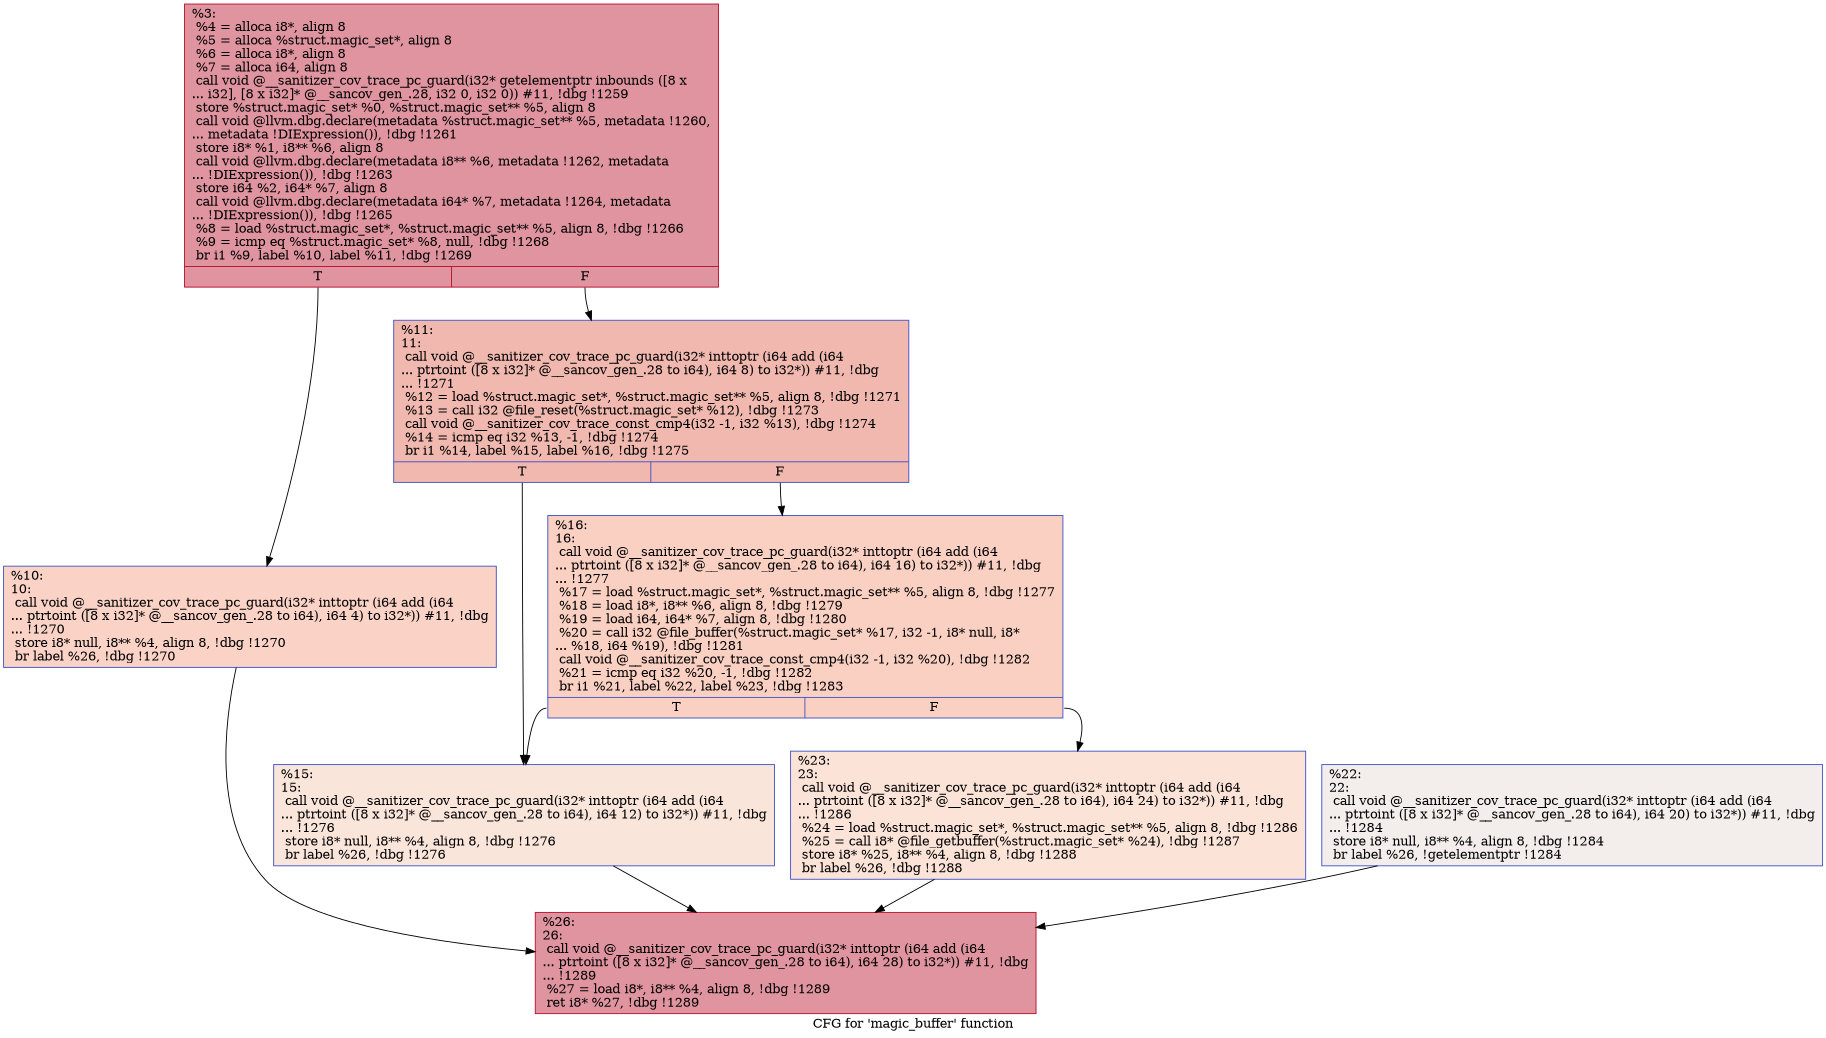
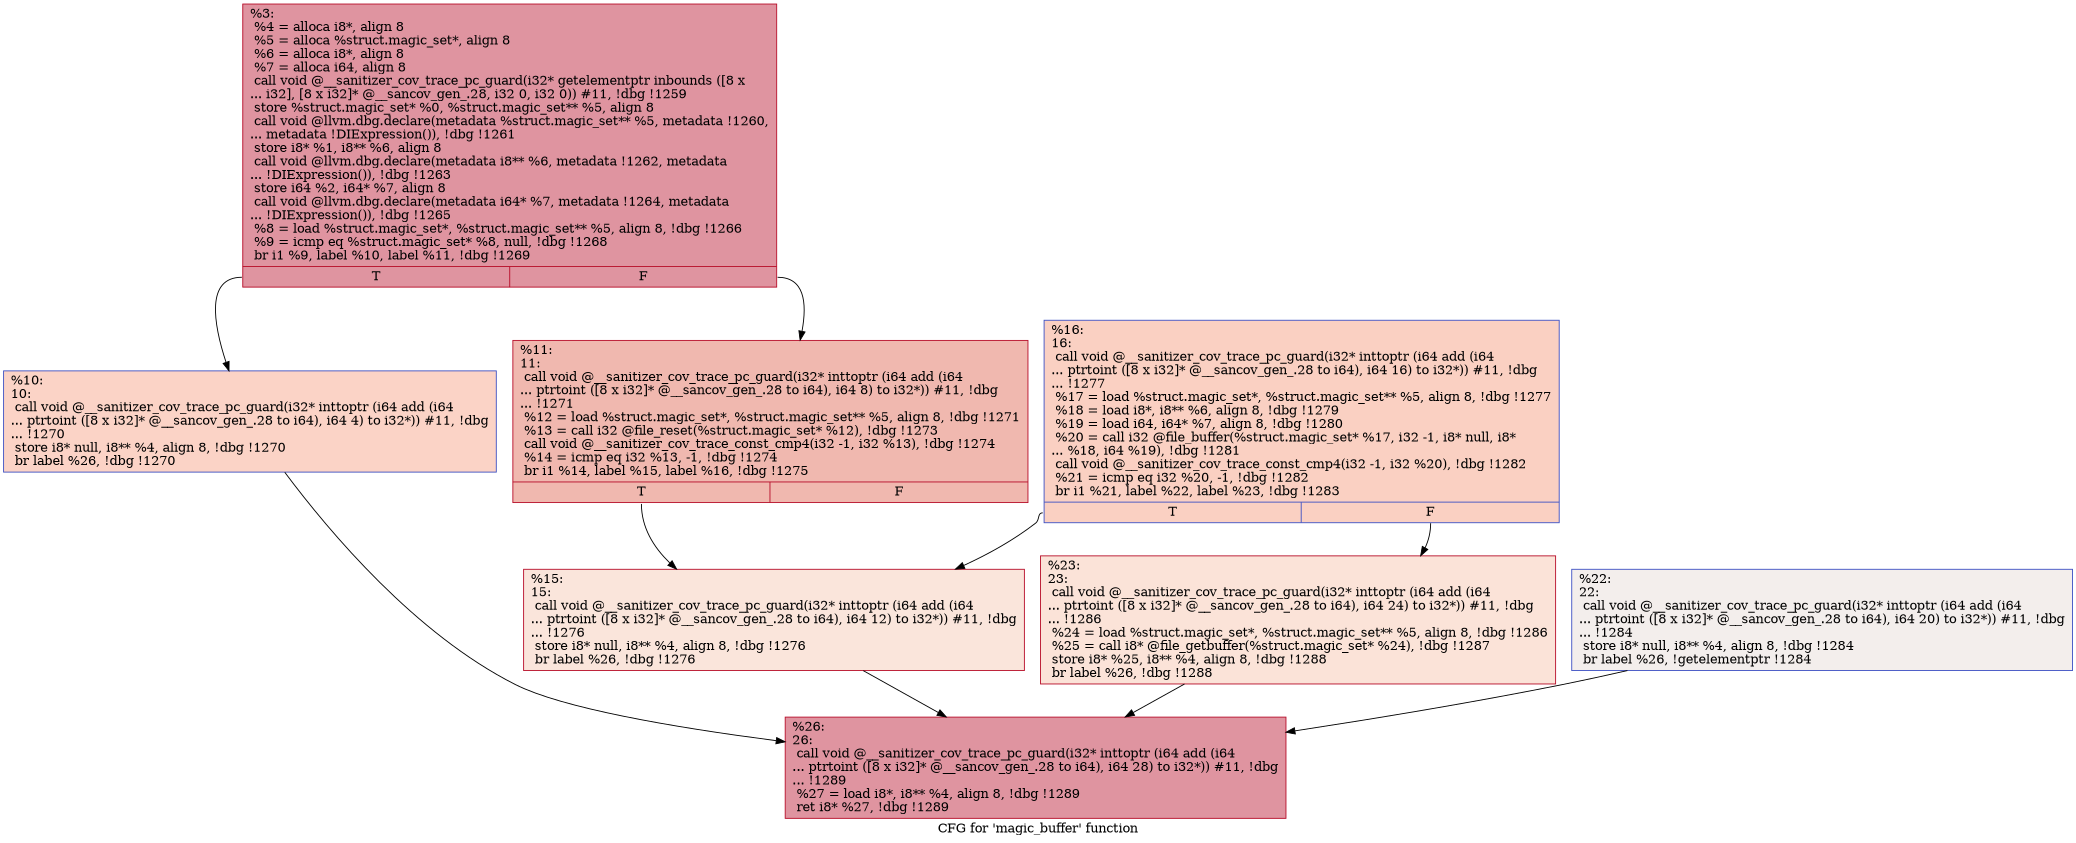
node "%11:": color #3d50c3ff -> #b70d28ff
edge "%11:" -> "%16:": removed
node "%15:": color #3d50c3ff -> #b70d28ff
node "%23:": color #3d50c3ff -> #b70d28ff
